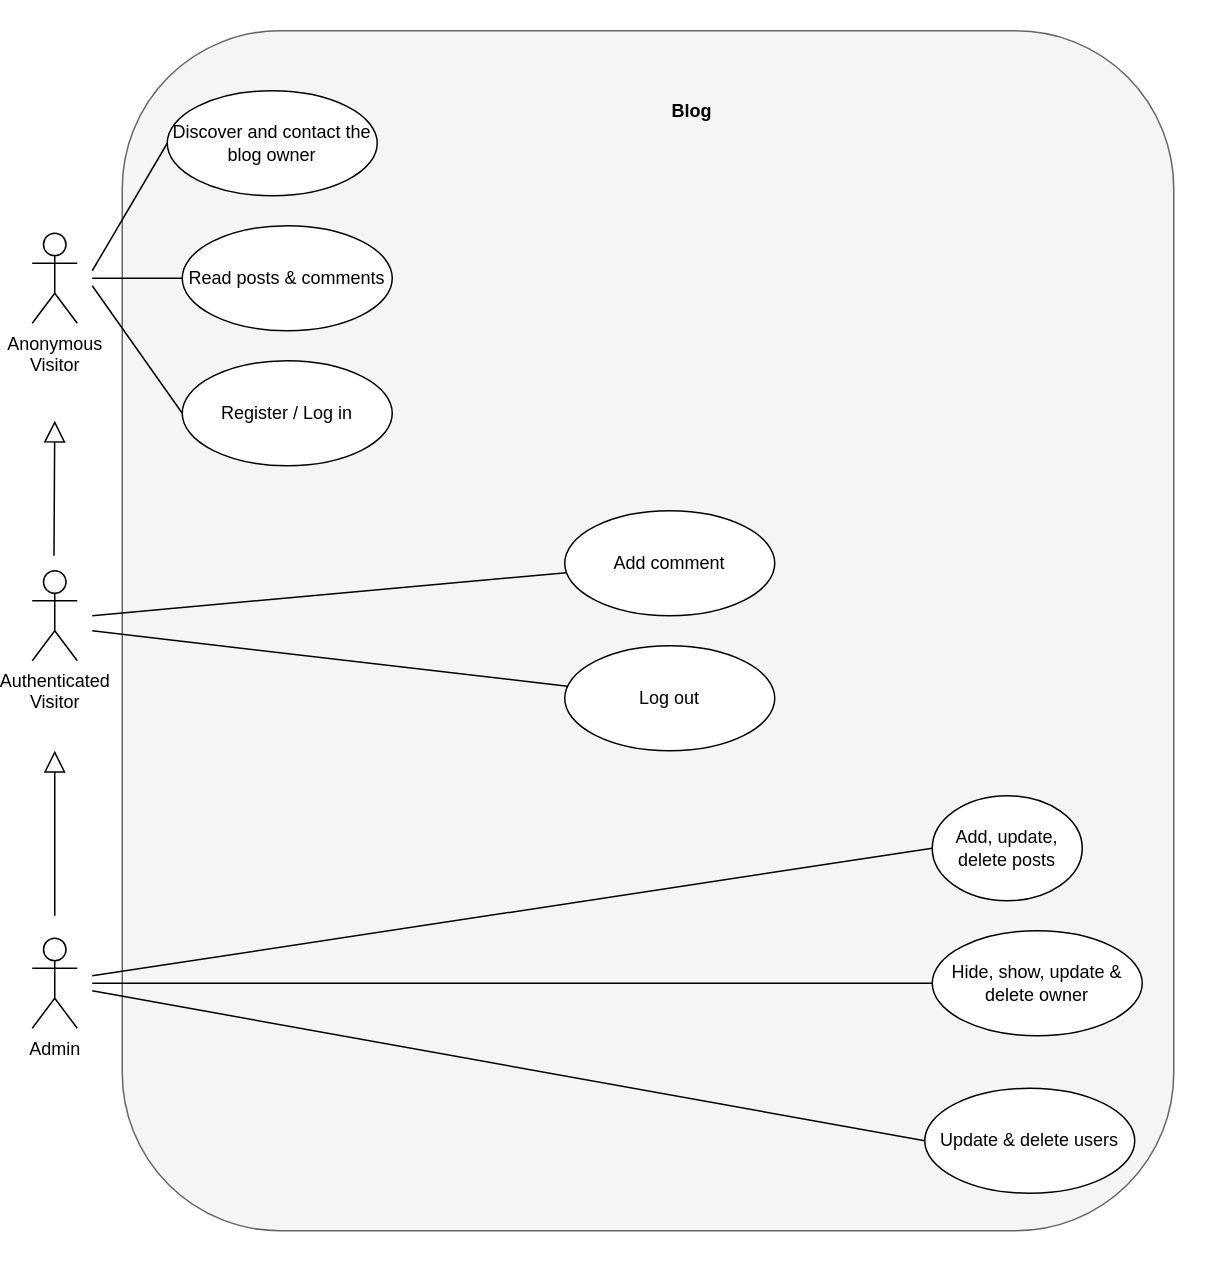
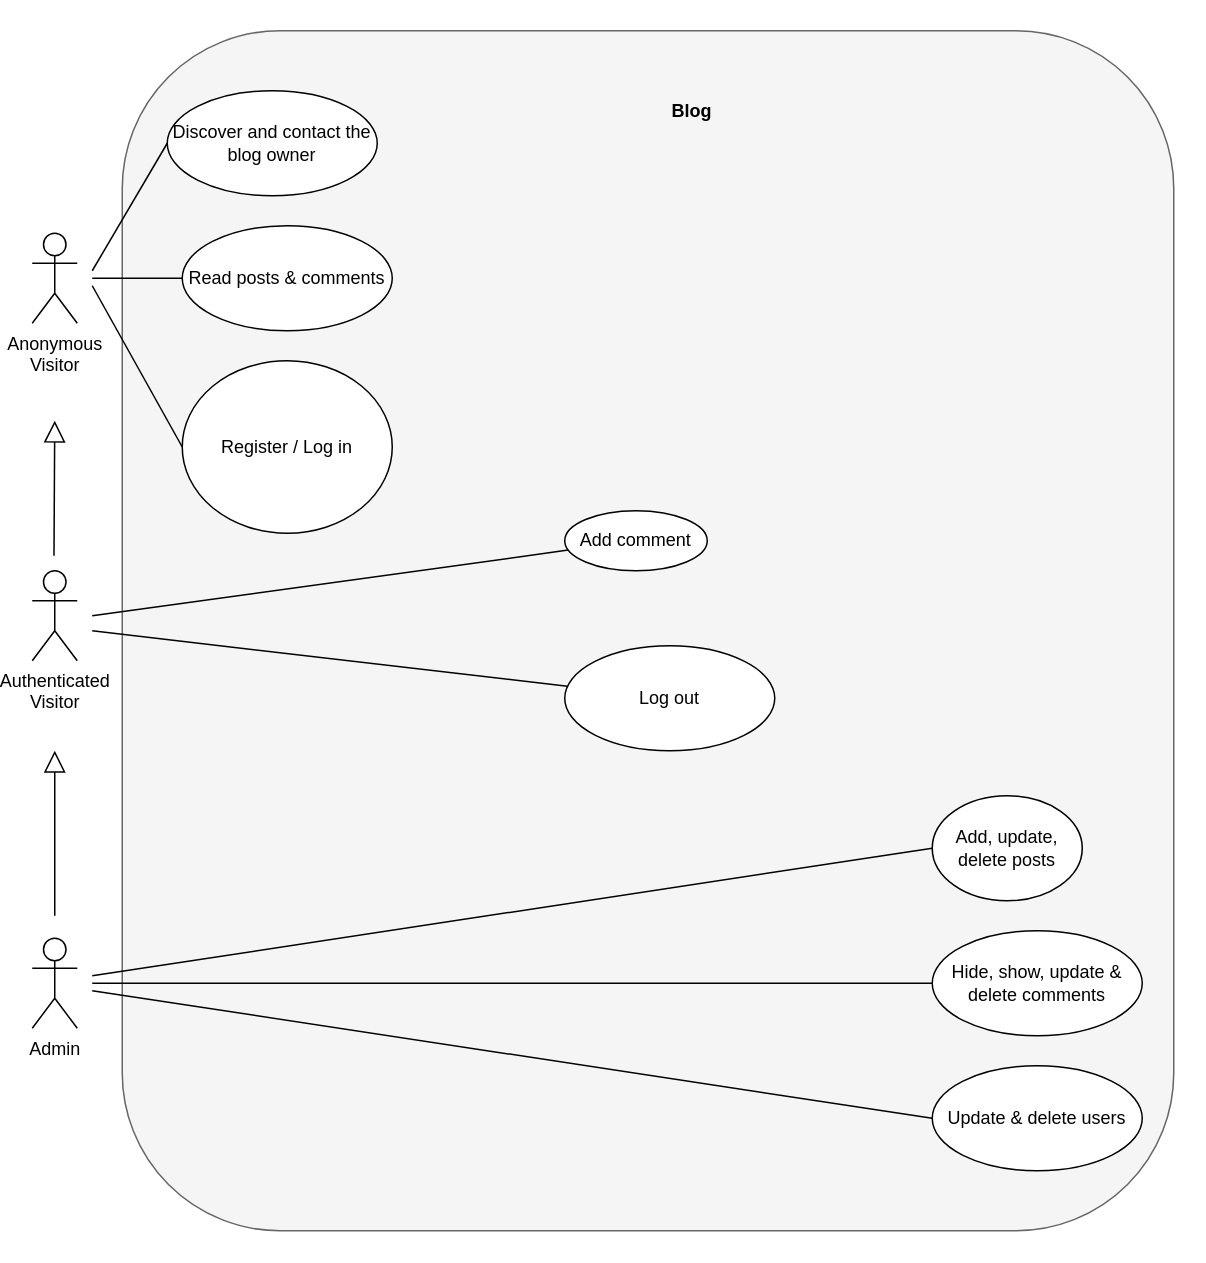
node "Register / Log in": size 210x105 -> 210x173
node "Add comment": size 210x105 -> 143x60
node "Hide, show, update & delete owner": label "Hide, show, update & delete owner" -> "Hide, show, update & delete comments"
node "Update & delete users": moved (1030, 1141) -> (1037, 1118)
